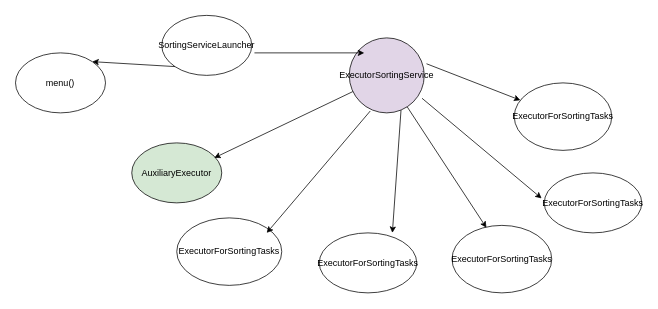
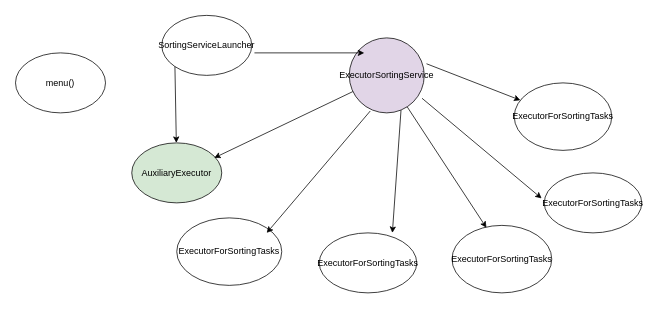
edge "SortingServiceLauncher" -> "menu()": now "SortingServiceLauncher" -> "AuxiliaryExecutor"
